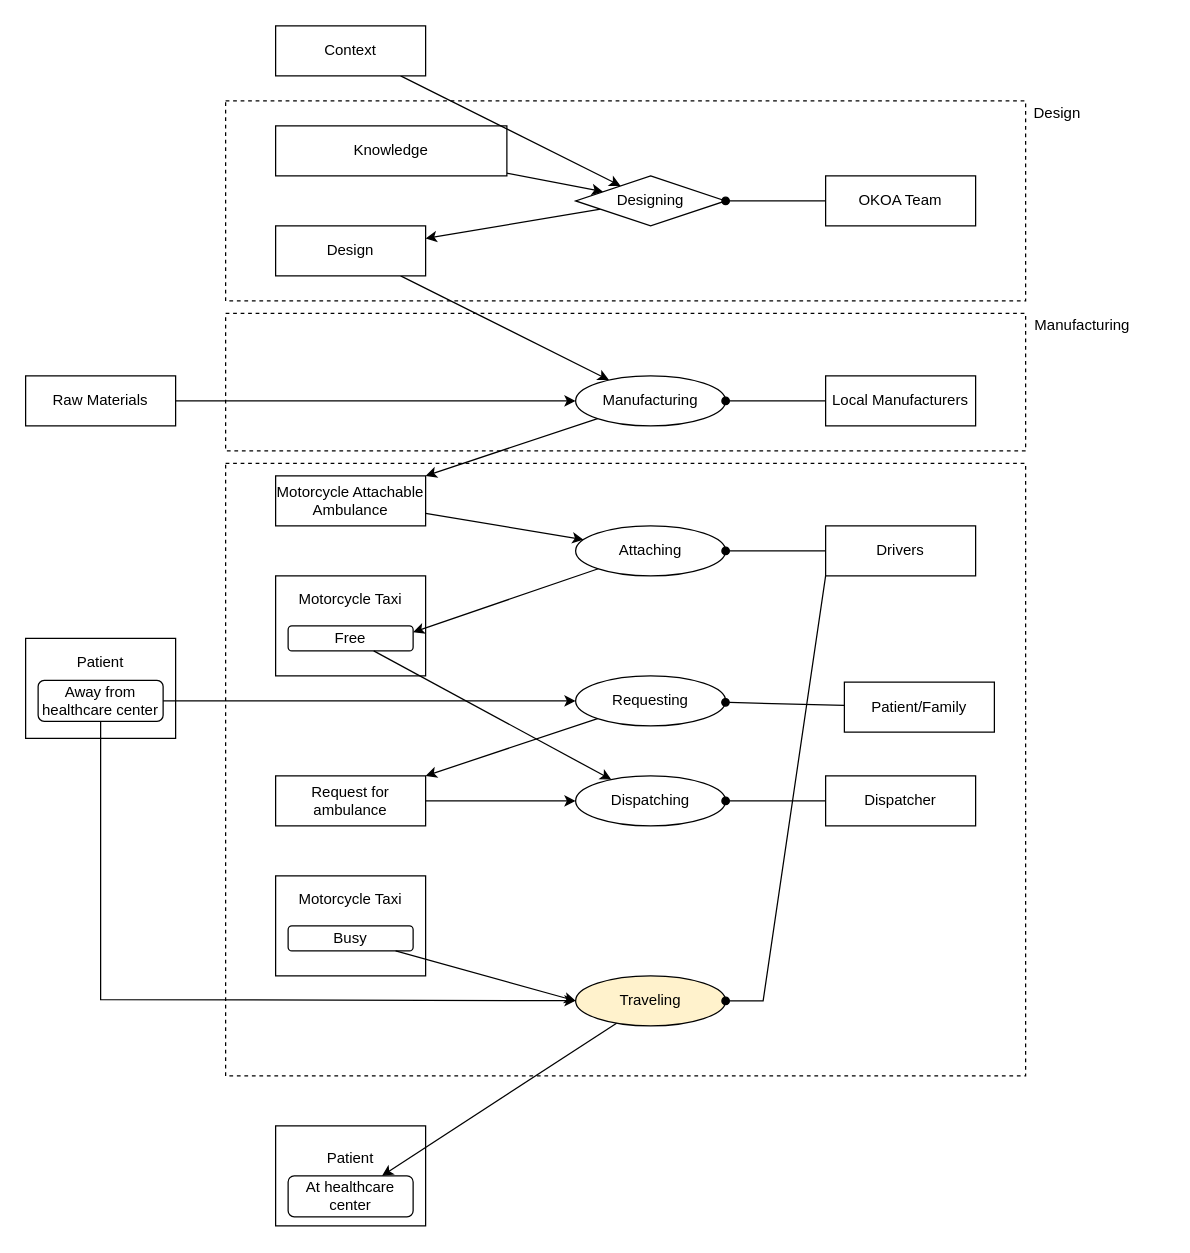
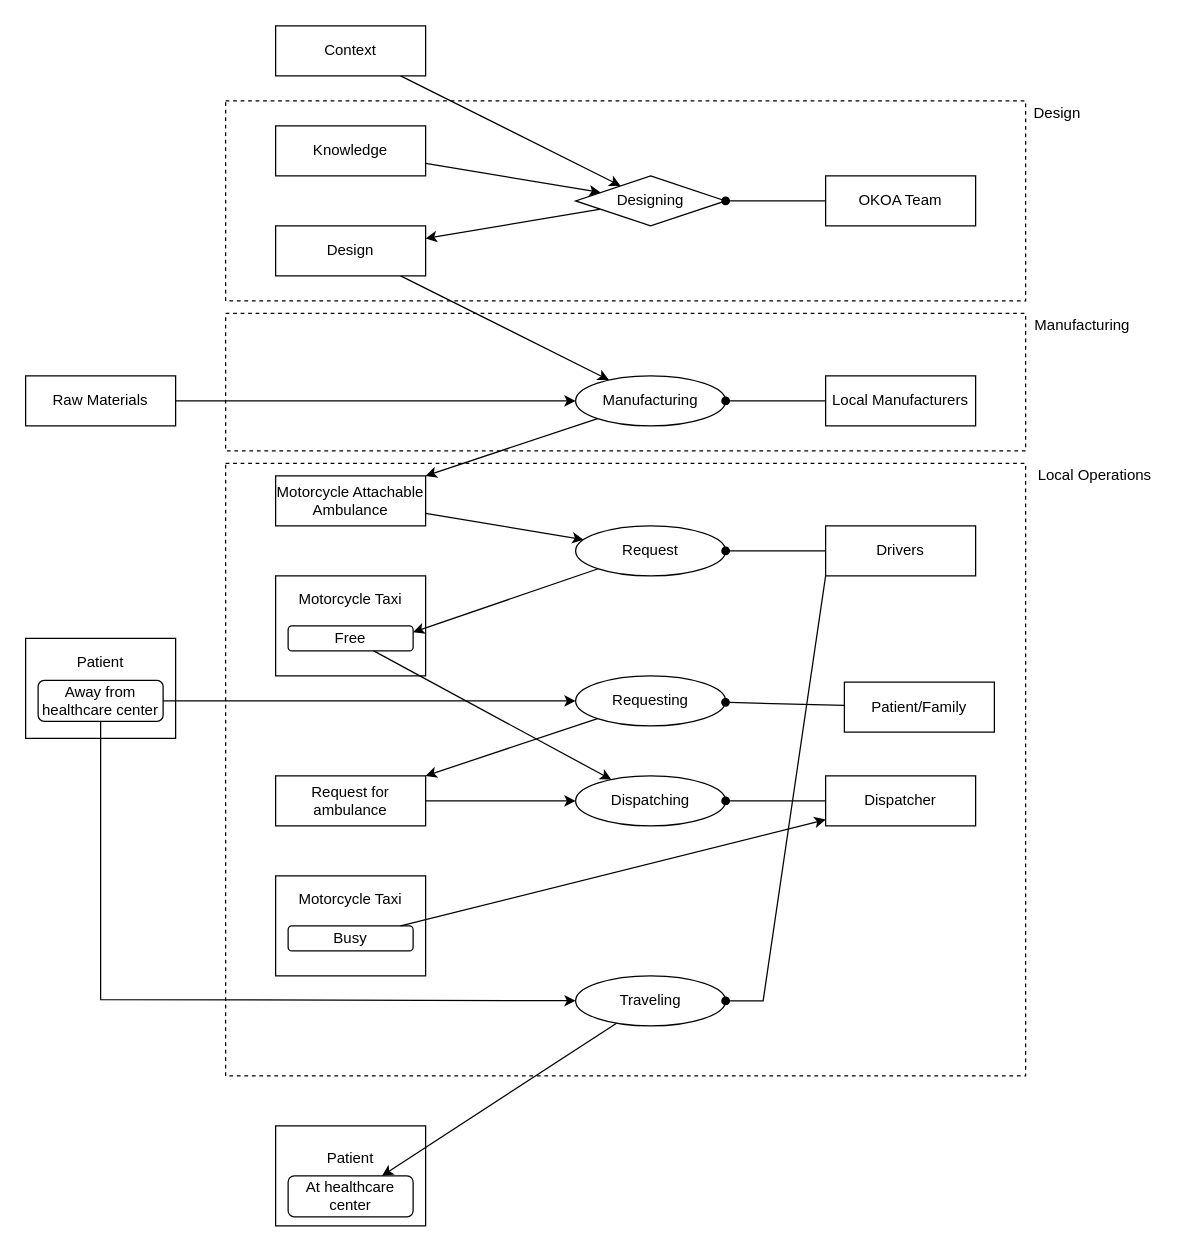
node "Knowledge": size 231x50 -> 150x50
node "Local Operations": added
node "Attaching": label "Attaching" -> "Request"
edge "Busy" -> "Traveling": now "Busy" -> "Dispatcher"
node "Traveling": fillcolor #fff2cc -> #ffffff
